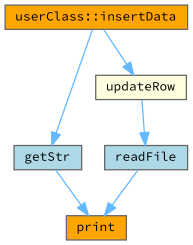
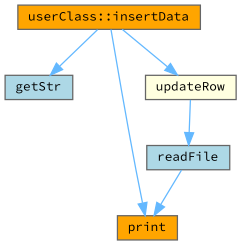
edge "getStr" -> "print": now "userClass::insertData" -> "print"
